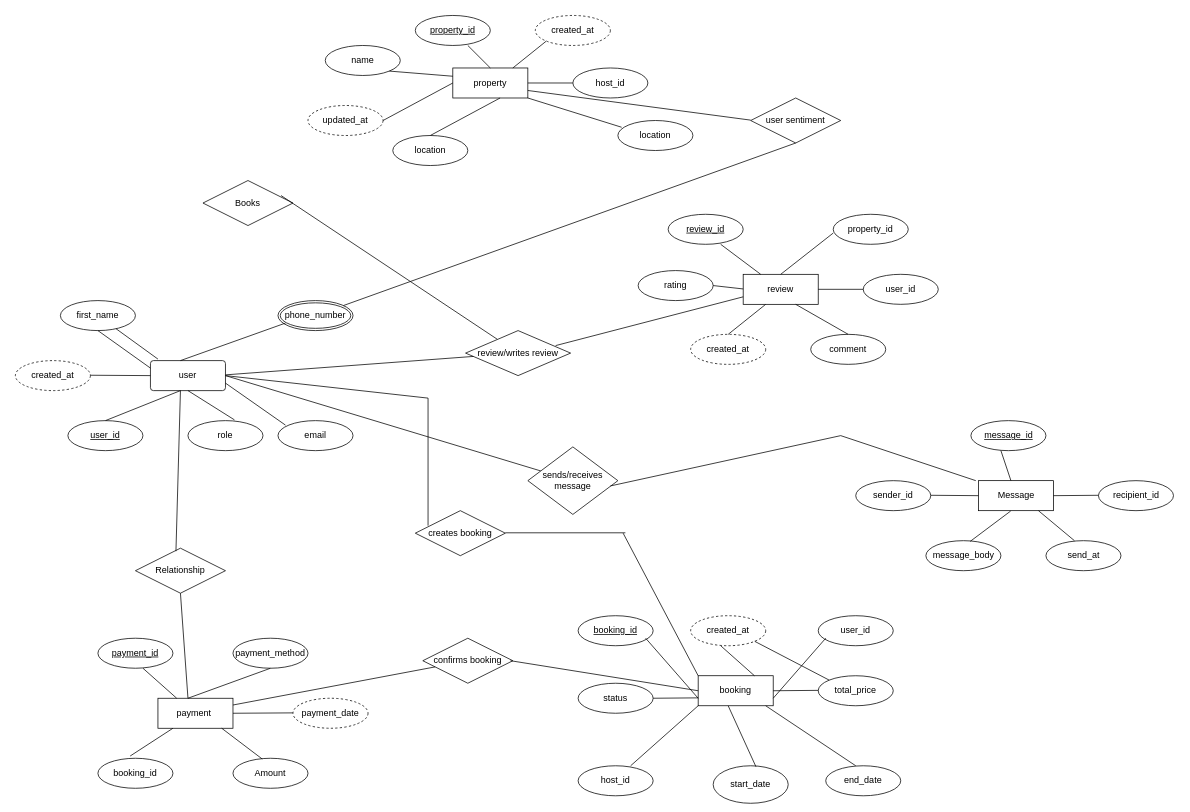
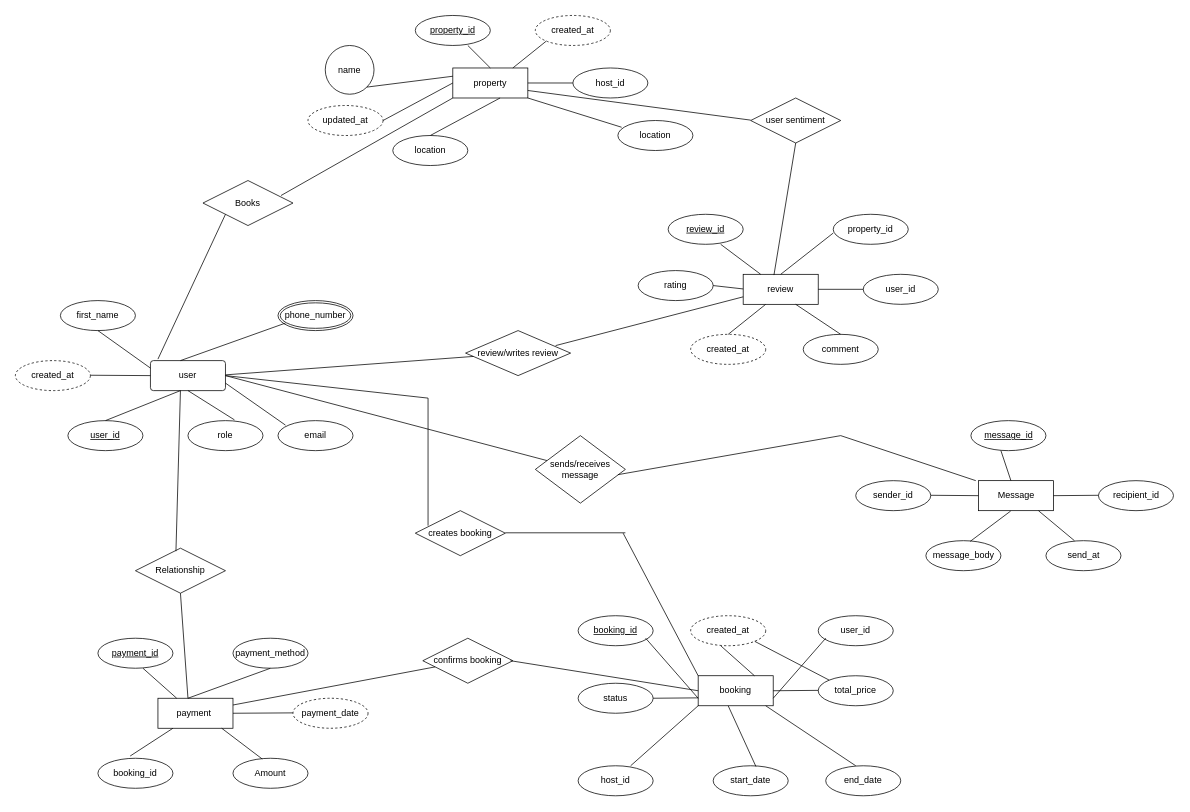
node "name": size 75x30 -> 49x49
edge "user sentiment" -- "phone_number": now "user sentiment" -- "review"
edge "Books" -- "review/writes review": now "Books" -- "property"
edge "first_name" -- "user": now "Books" -- "user"
node "comment": moved (848, 349) -> (840, 349)
node "sends/receives message": moved (573, 480) -> (580, 469)
node "start_date": size 75x38 -> 75x30
